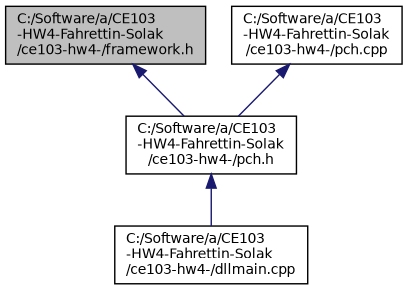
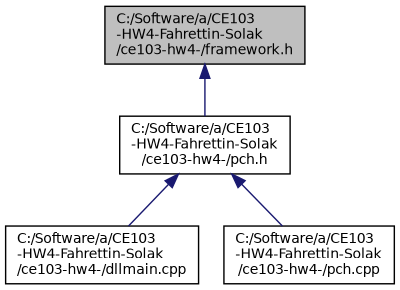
edge "C:/Software/a/CE103 -HW4-Fahrettin-Solak /ce103-hw4-/pch.h" -> "C:/Software/a/CE103 -HW4-Fahrettin-Solak /ce103-hw4-/pch.cpp": reversed
